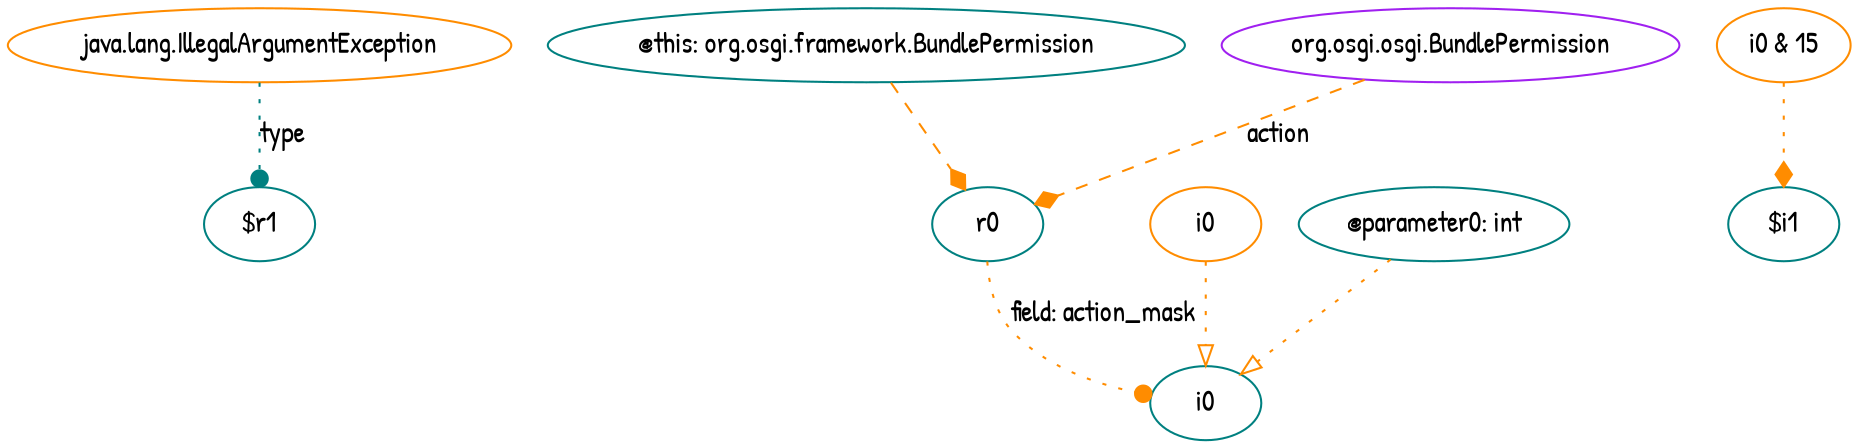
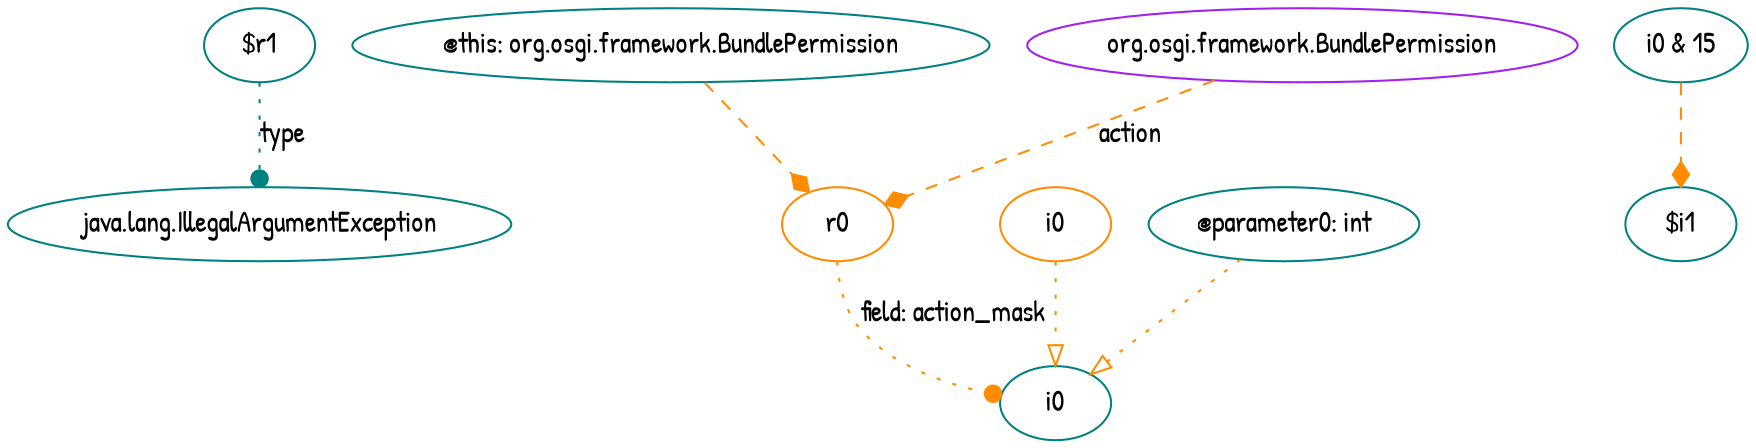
node "java.lang.IllegalArgumentException": color darkorange -> teal
node "org.osgi.osgi.BundlePermission": label "org.osgi.osgi.BundlePermission" -> "org.osgi.framework.BundlePermission"
node "i0 & 15": color darkorange -> teal
edge "i0 & 15" -> "$i1": style dotted -> dashed
edge "java.lang.IllegalArgumentException" -> "$r1": reversed
node "r0": color teal -> darkorange
